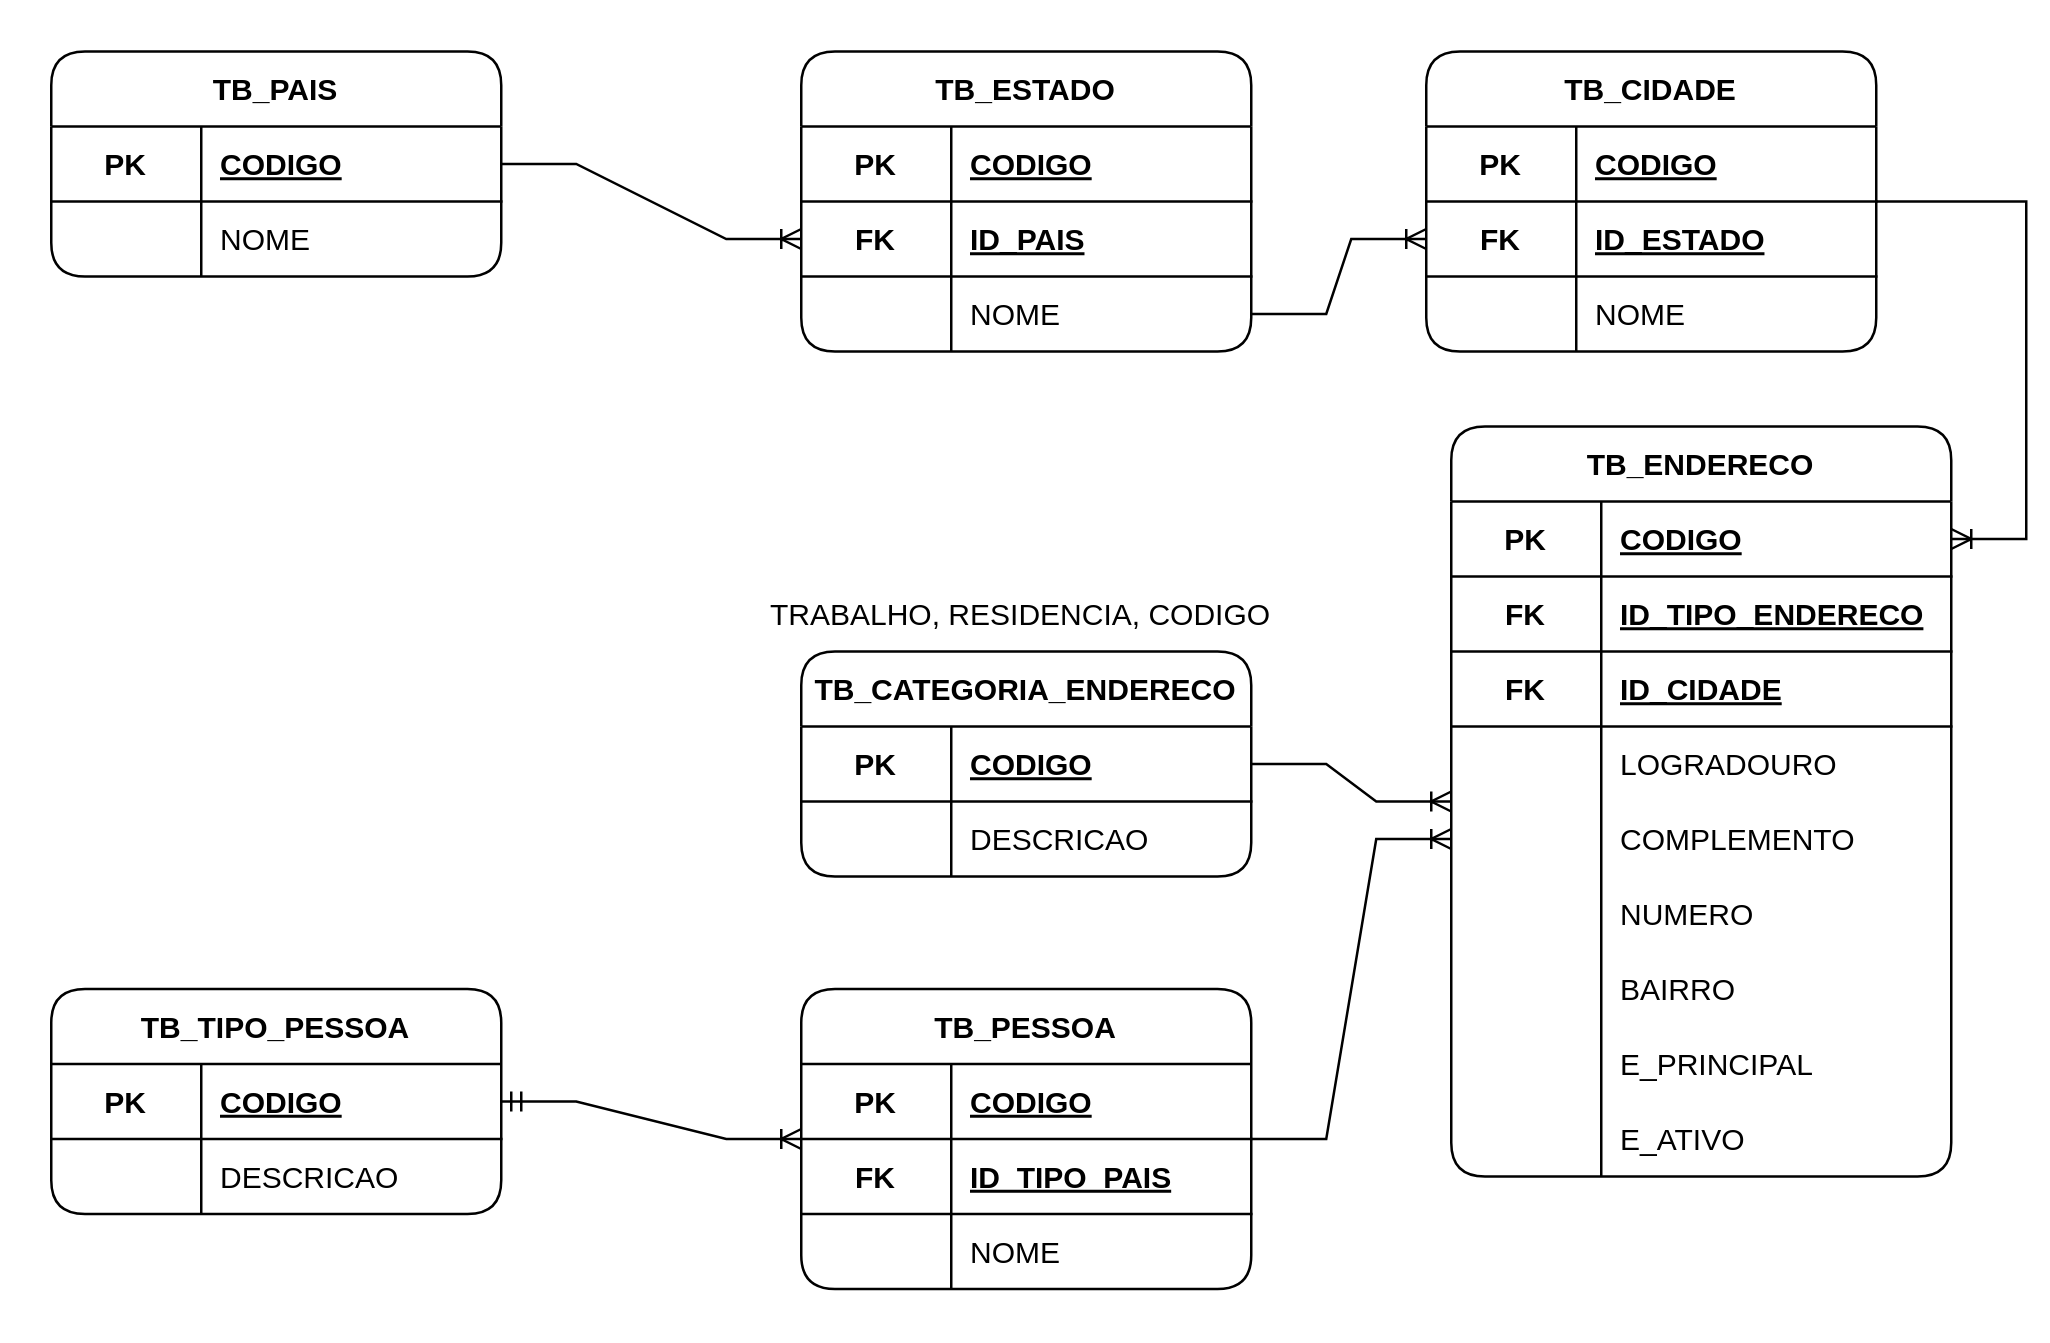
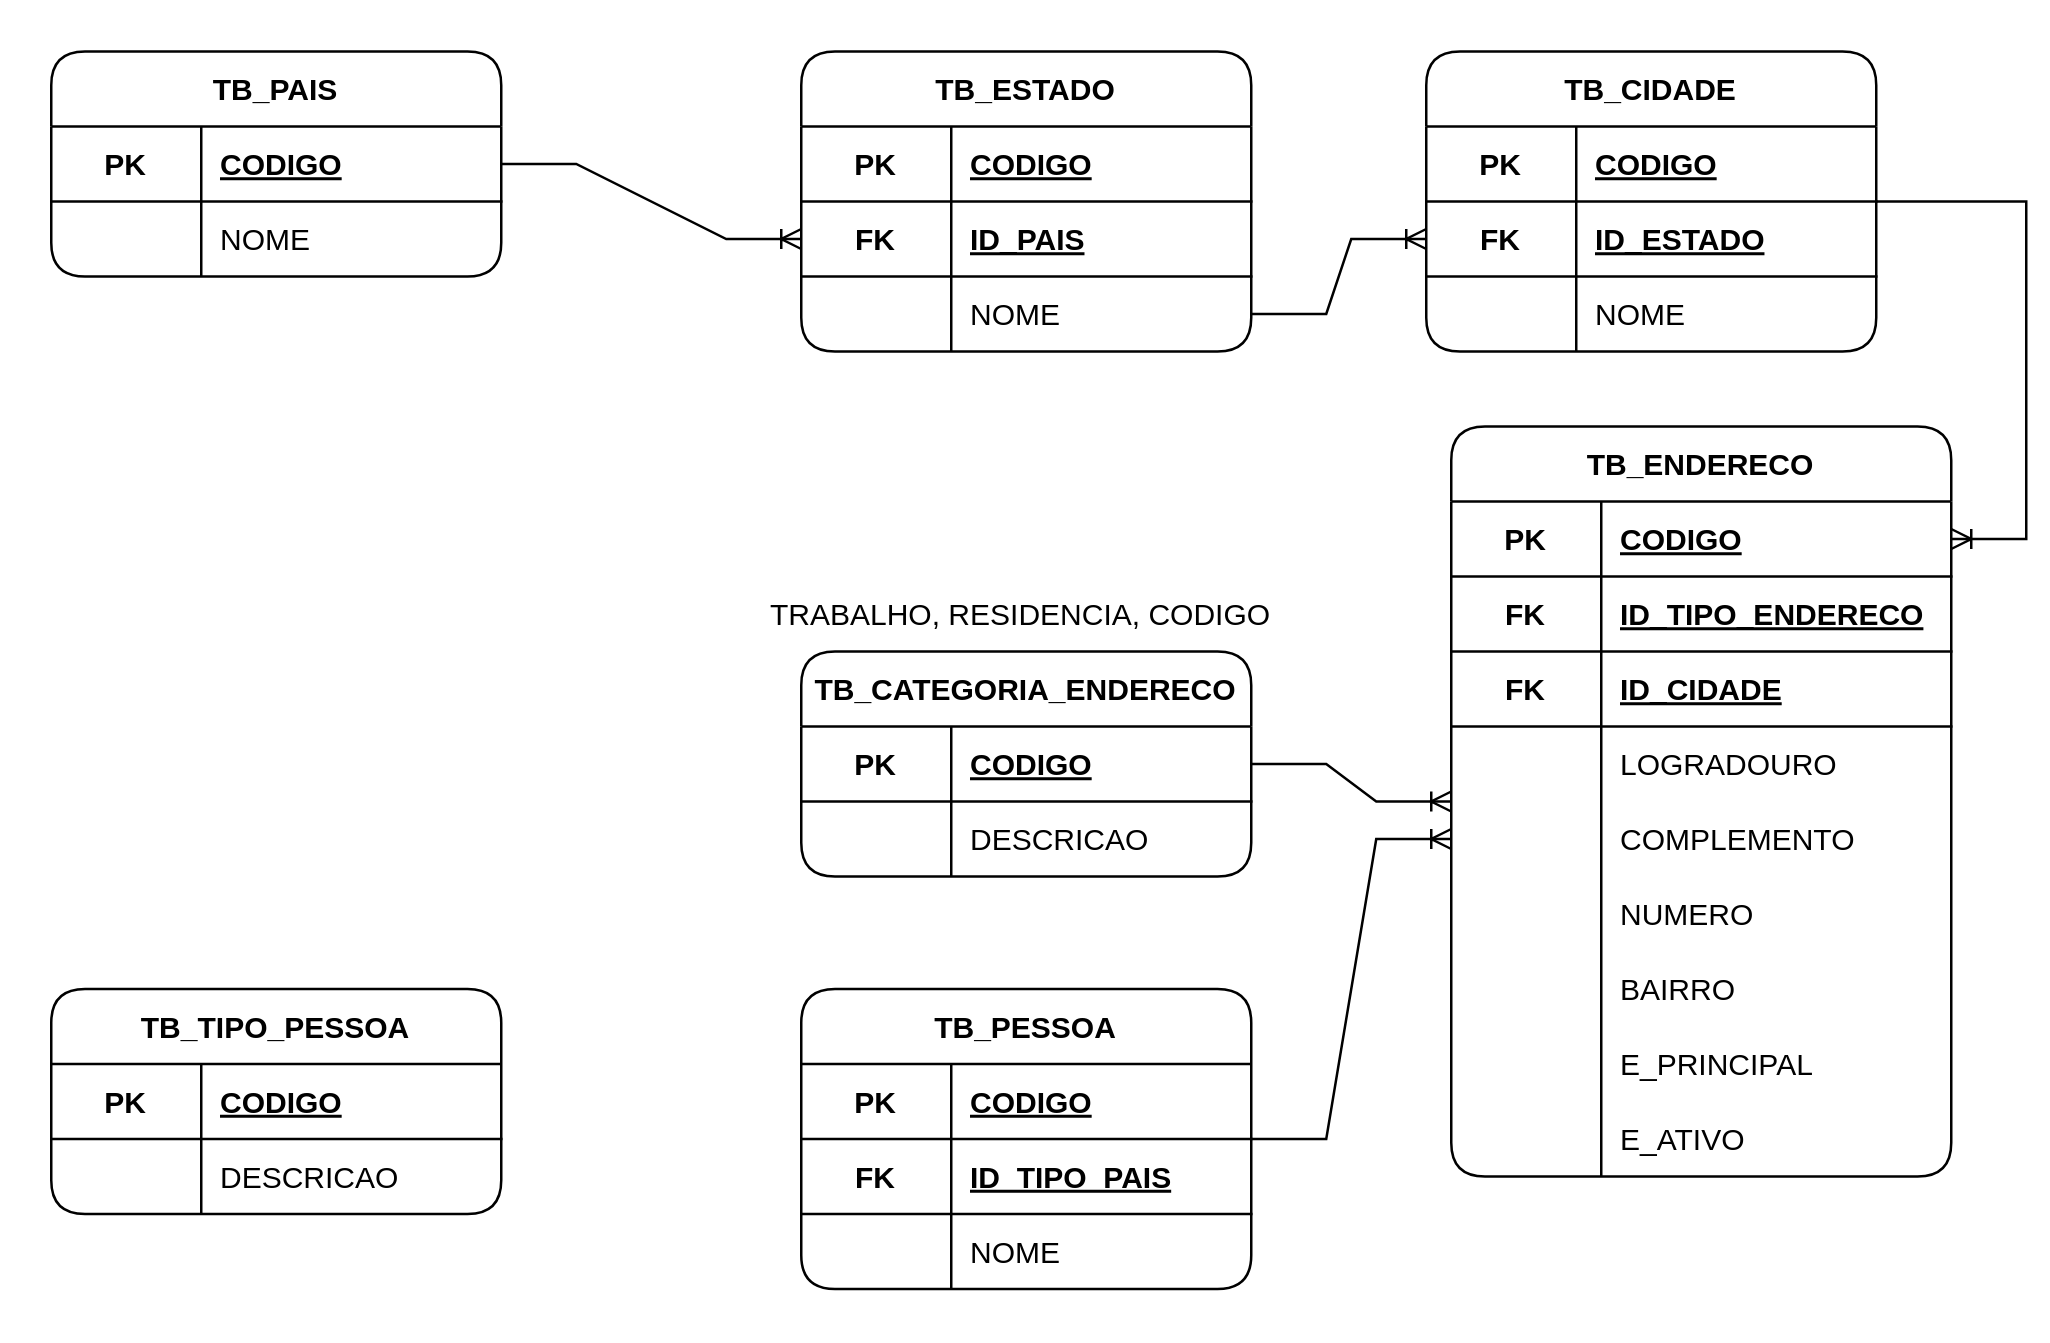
edge "TB_TIPO_PESSOA" -- "TB_PESSOA": removed
